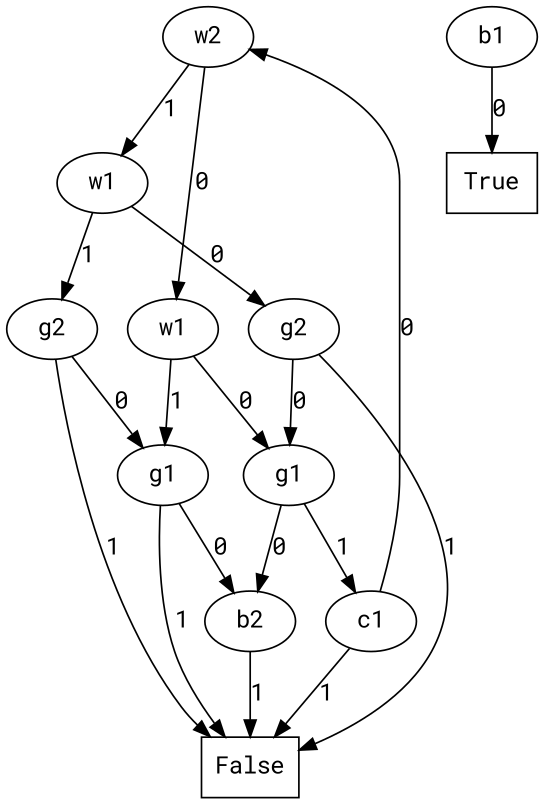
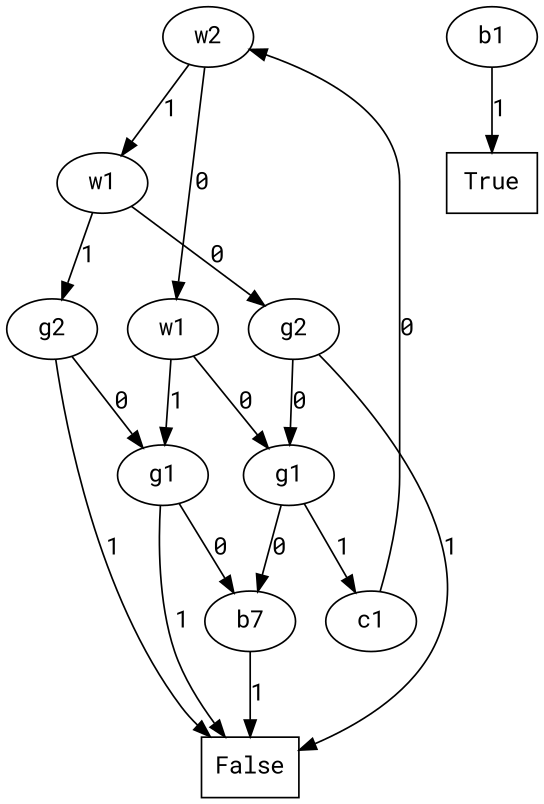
edge "b1" -> "True": label "0" -> "1"
node "b2": label "b2" -> "b7"
edge "c1" -> "False": removed, label "1"
